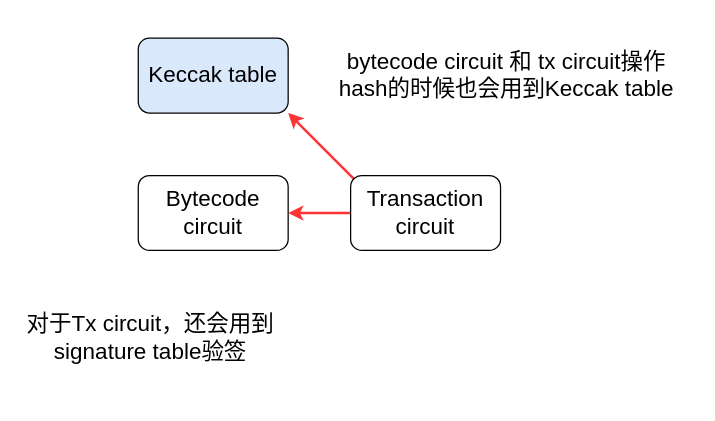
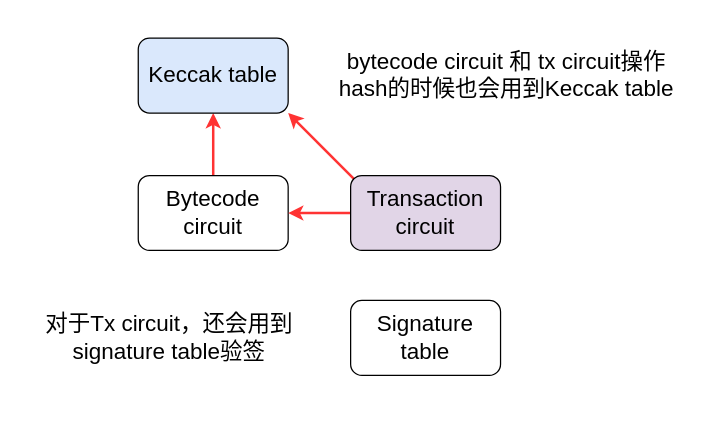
edge "Bytecode circuit" -> "Keccak table": added
node "Transaction circuit": fillcolor #ffffff -> #e1d5e7
node "对于Tx circuit，还会用到signature table验签": moved (151, 338) -> (169, 338)
node "Signature table": added
